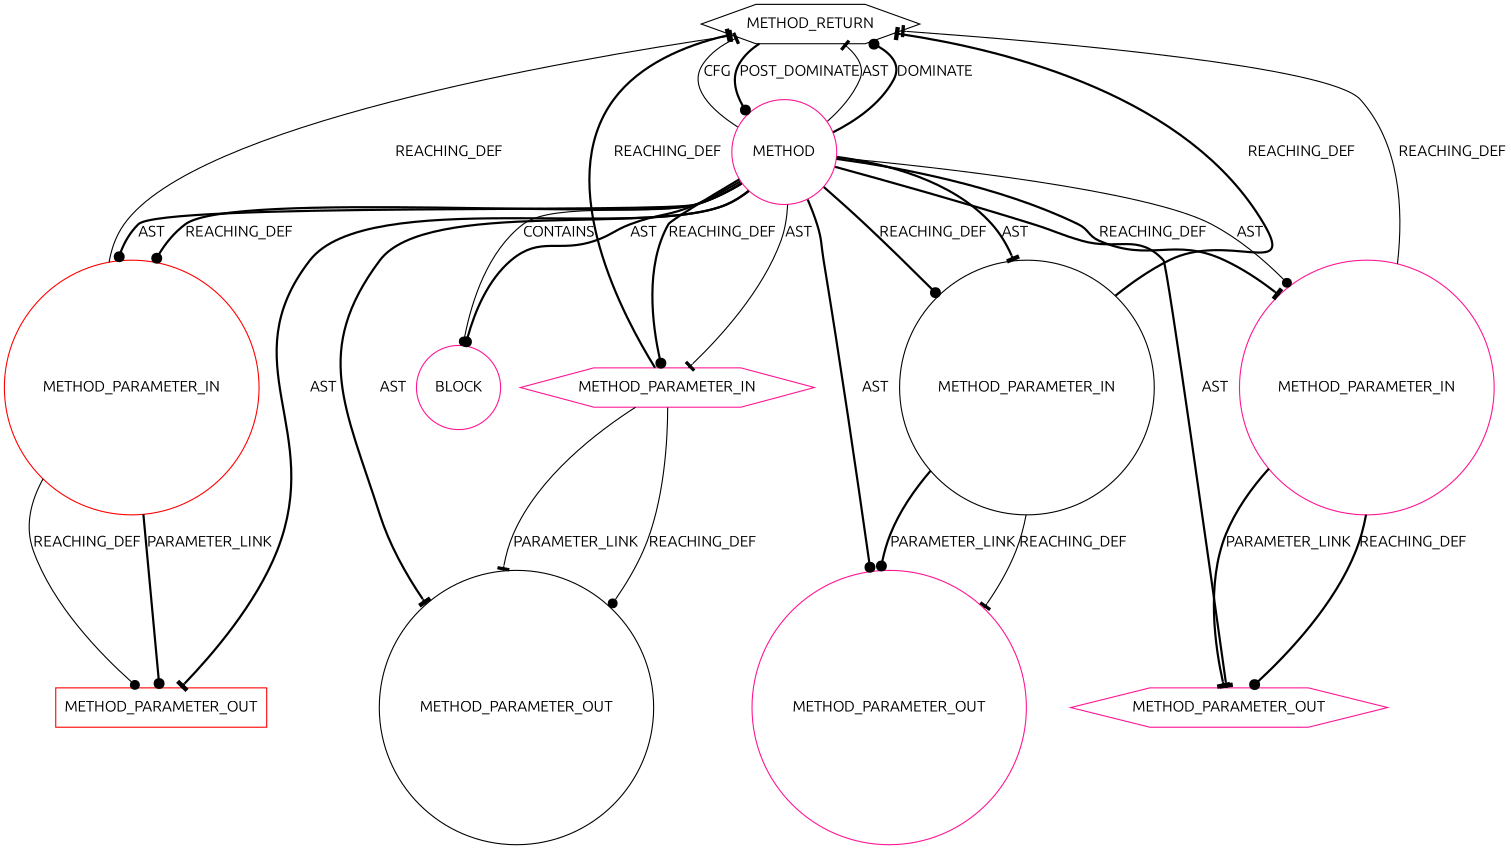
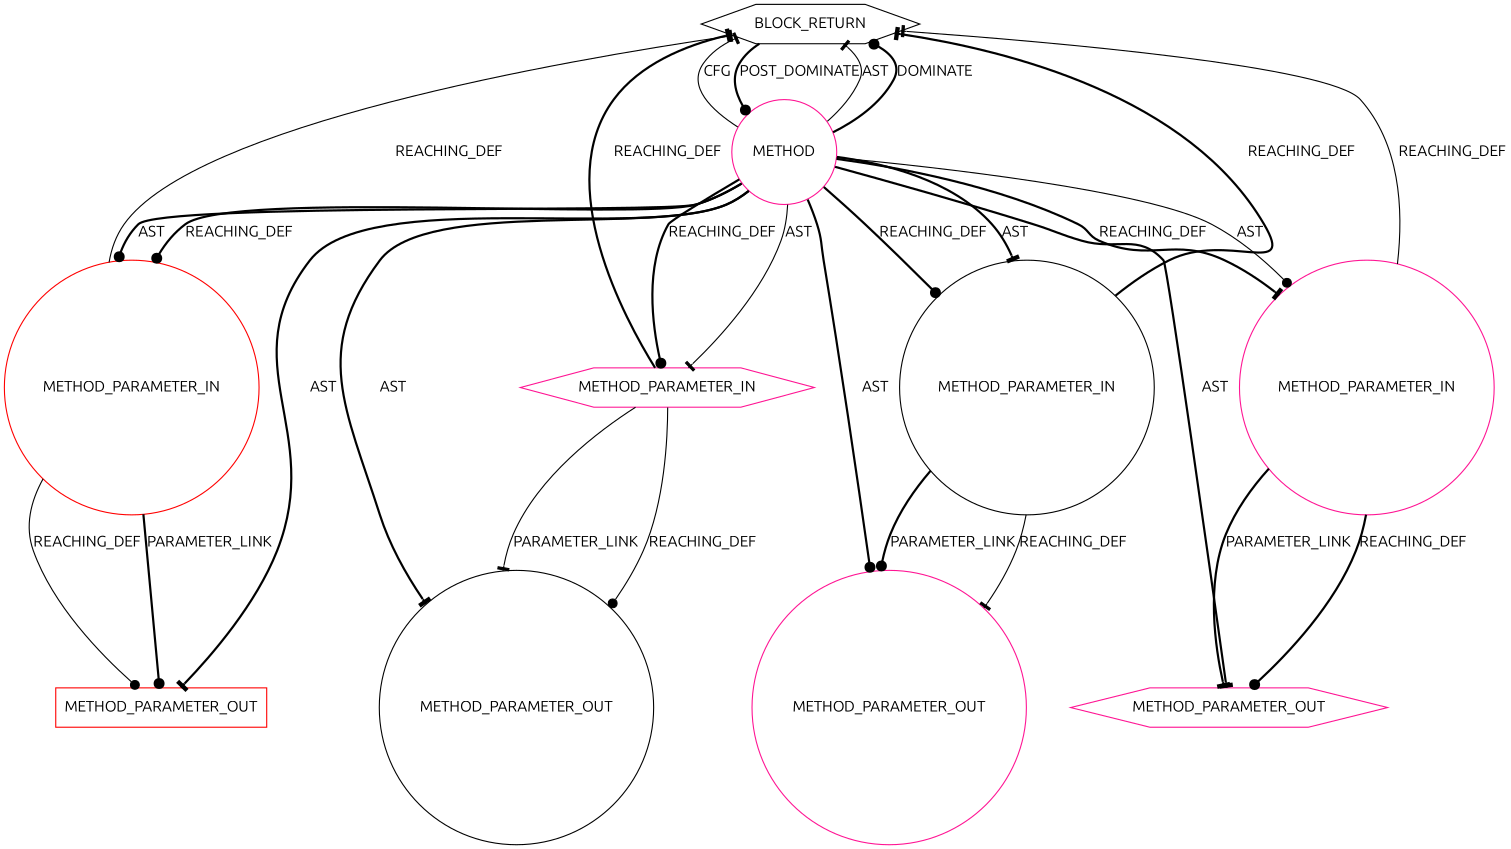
node "METHOD_RETURN": label "METHOD_RETURN" -> "BLOCK_RETURN"
node "BLOCK": removed
